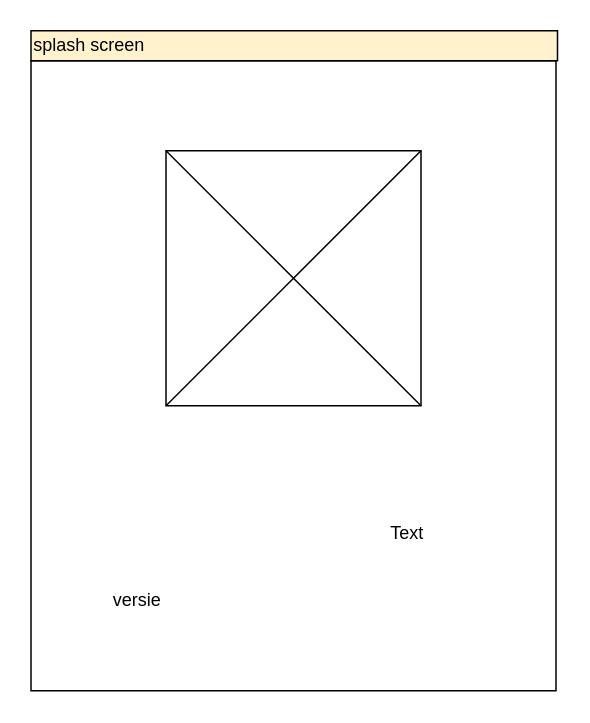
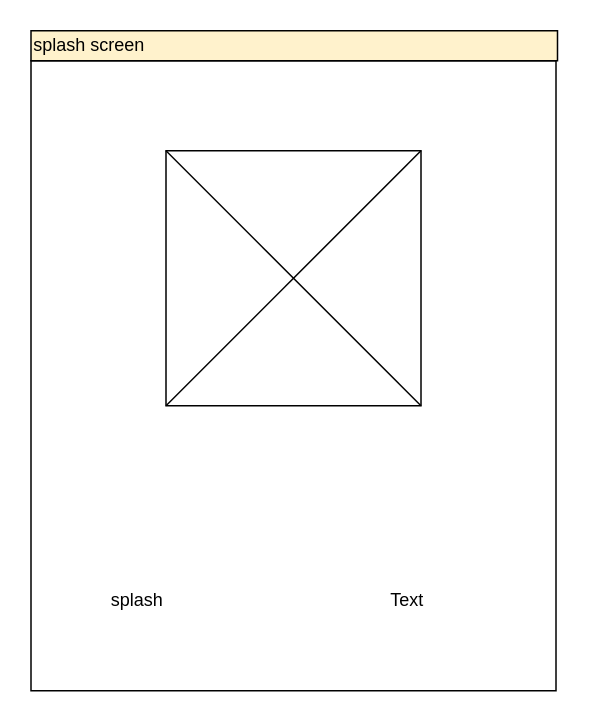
node "Text": moved (407, 533) -> (407, 601)
node "versie": label "versie" -> "splash"
